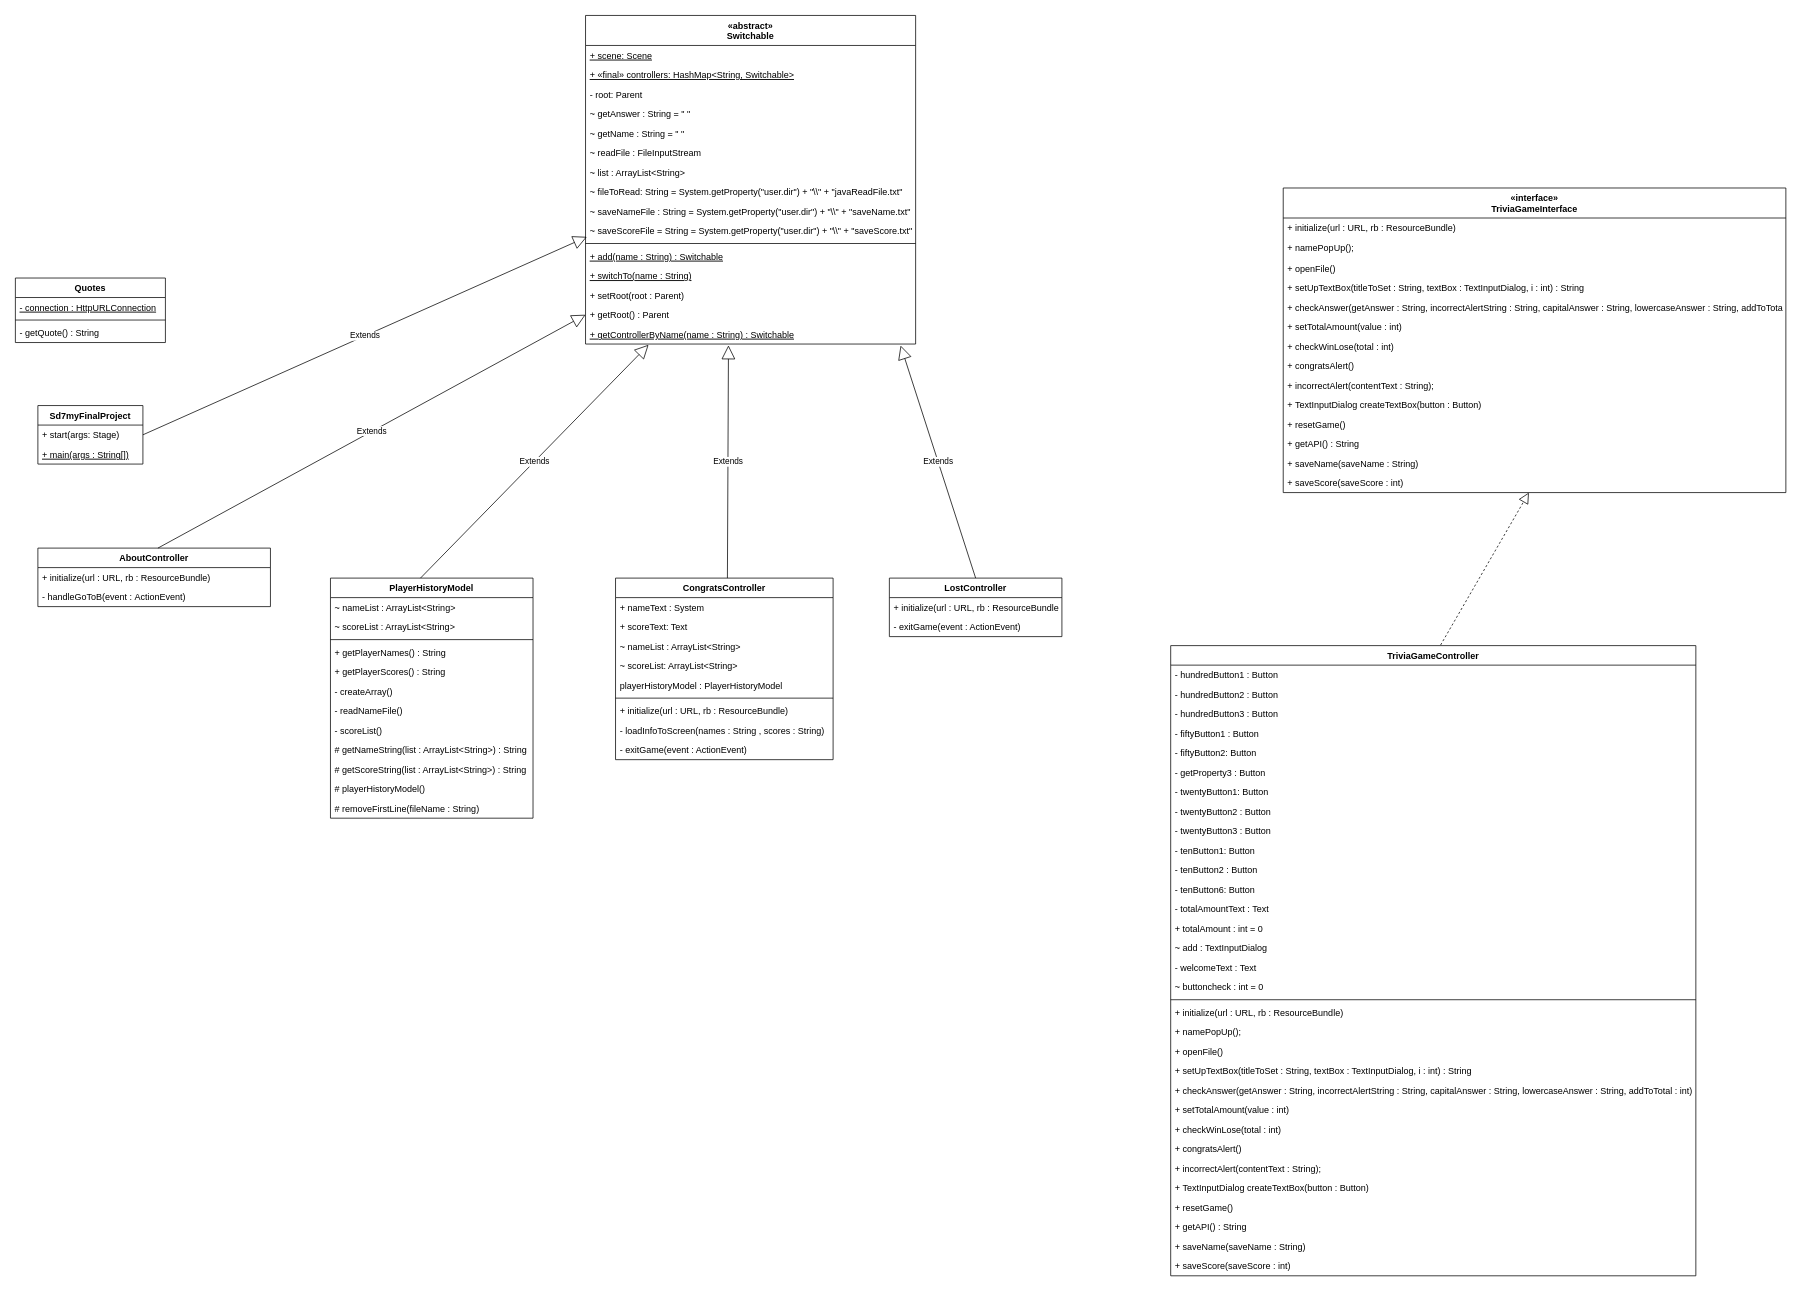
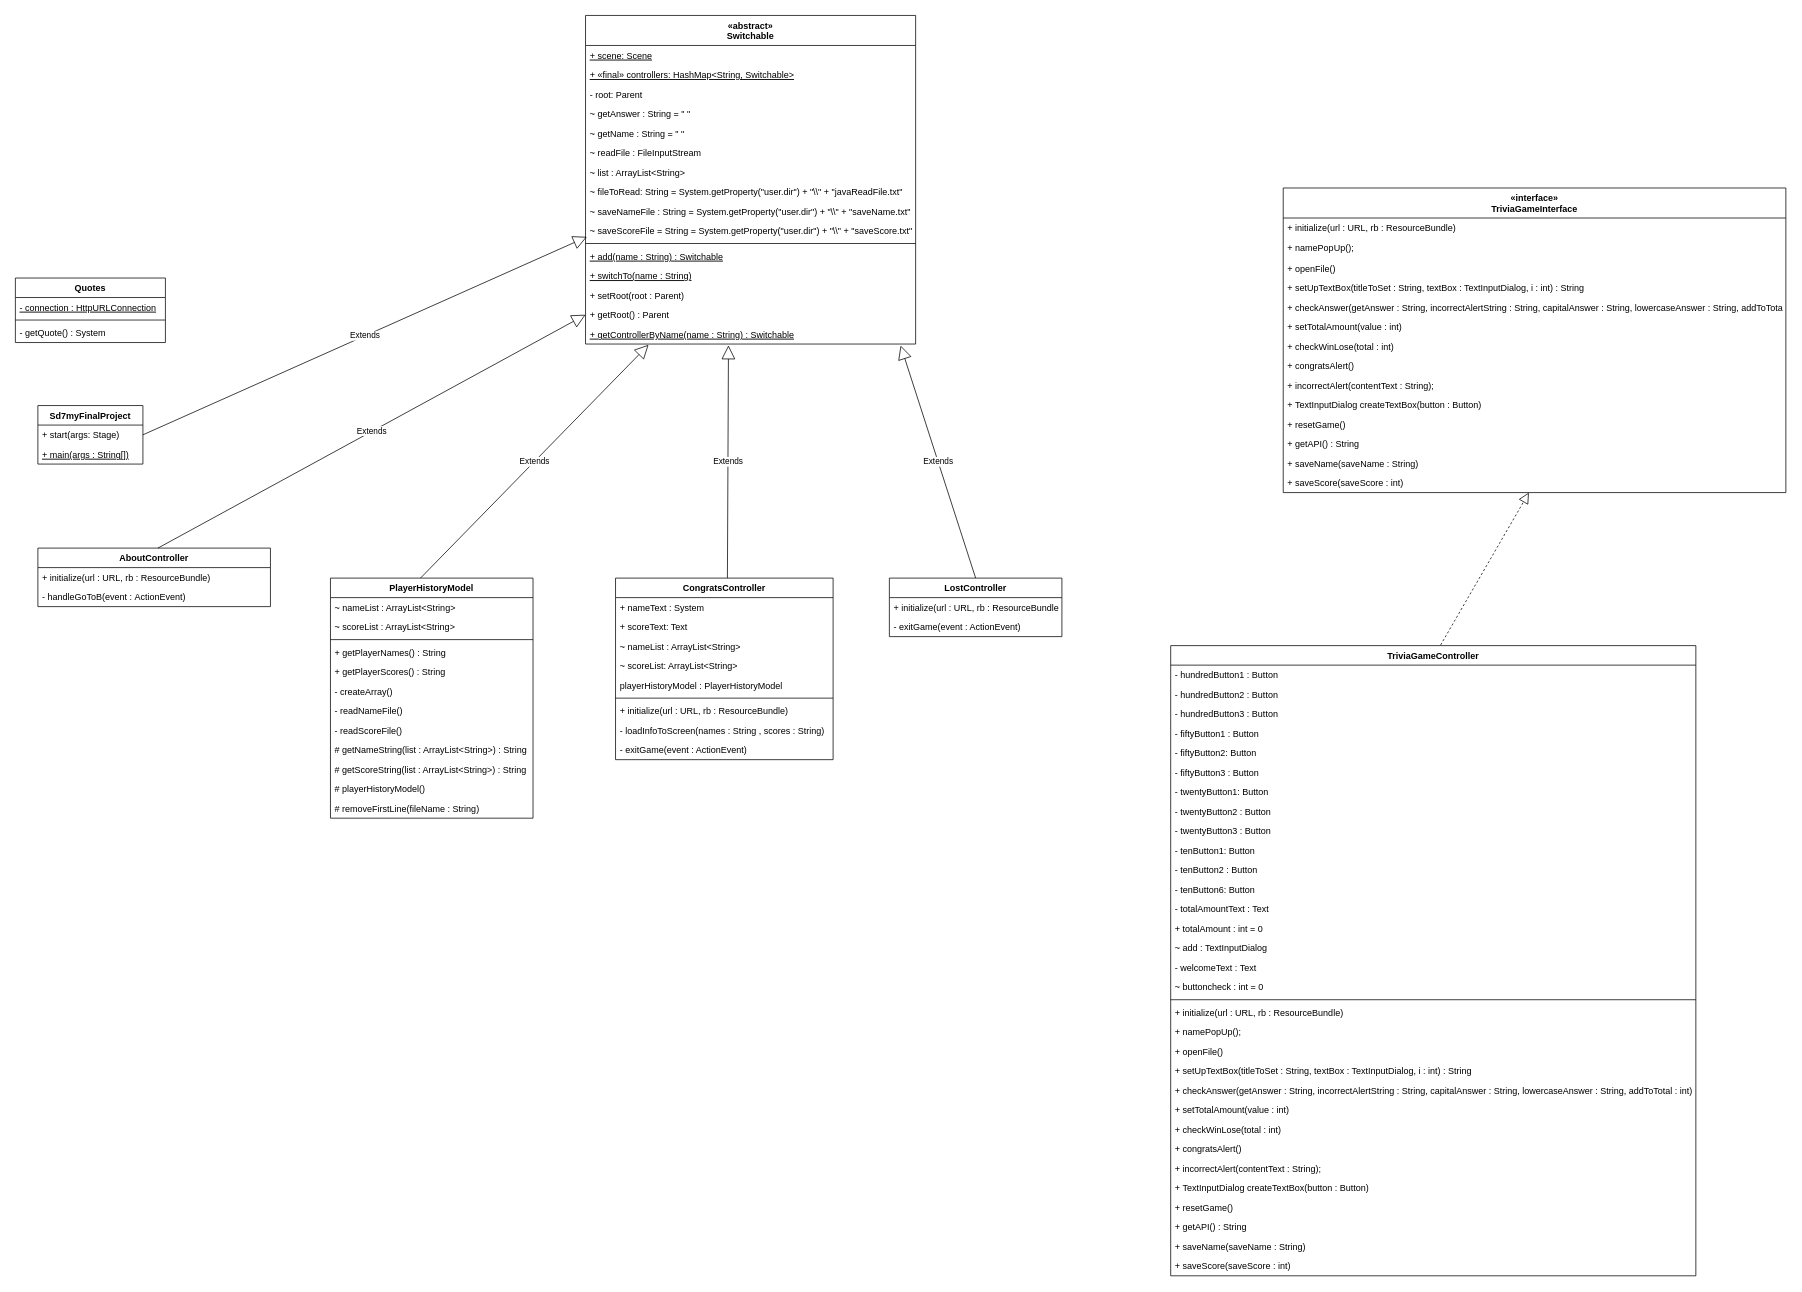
node "- getQuote() : String": label "- getQuote() : String" -> "- getQuote() : System"
node "- scoreList()": label "- scoreList()" -> "- readScoreFile()"
node "- getProperty3 : Button": label "- getProperty3 : Button" -> "- fiftyButton3 : Button"
